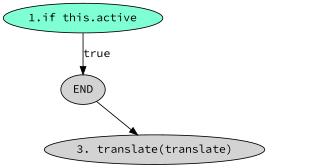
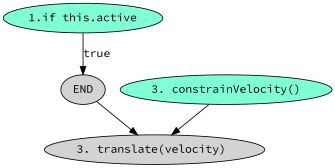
node "3. constrainVelocity()": added
node "3. translate(translate)": label "3. translate(translate)" -> "3. translate(velocity)"
